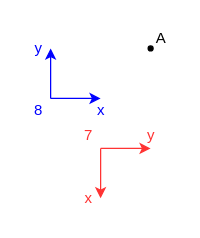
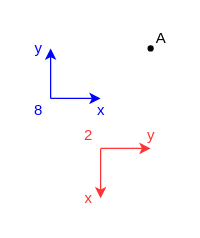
node "7": label "7" -> "2"
